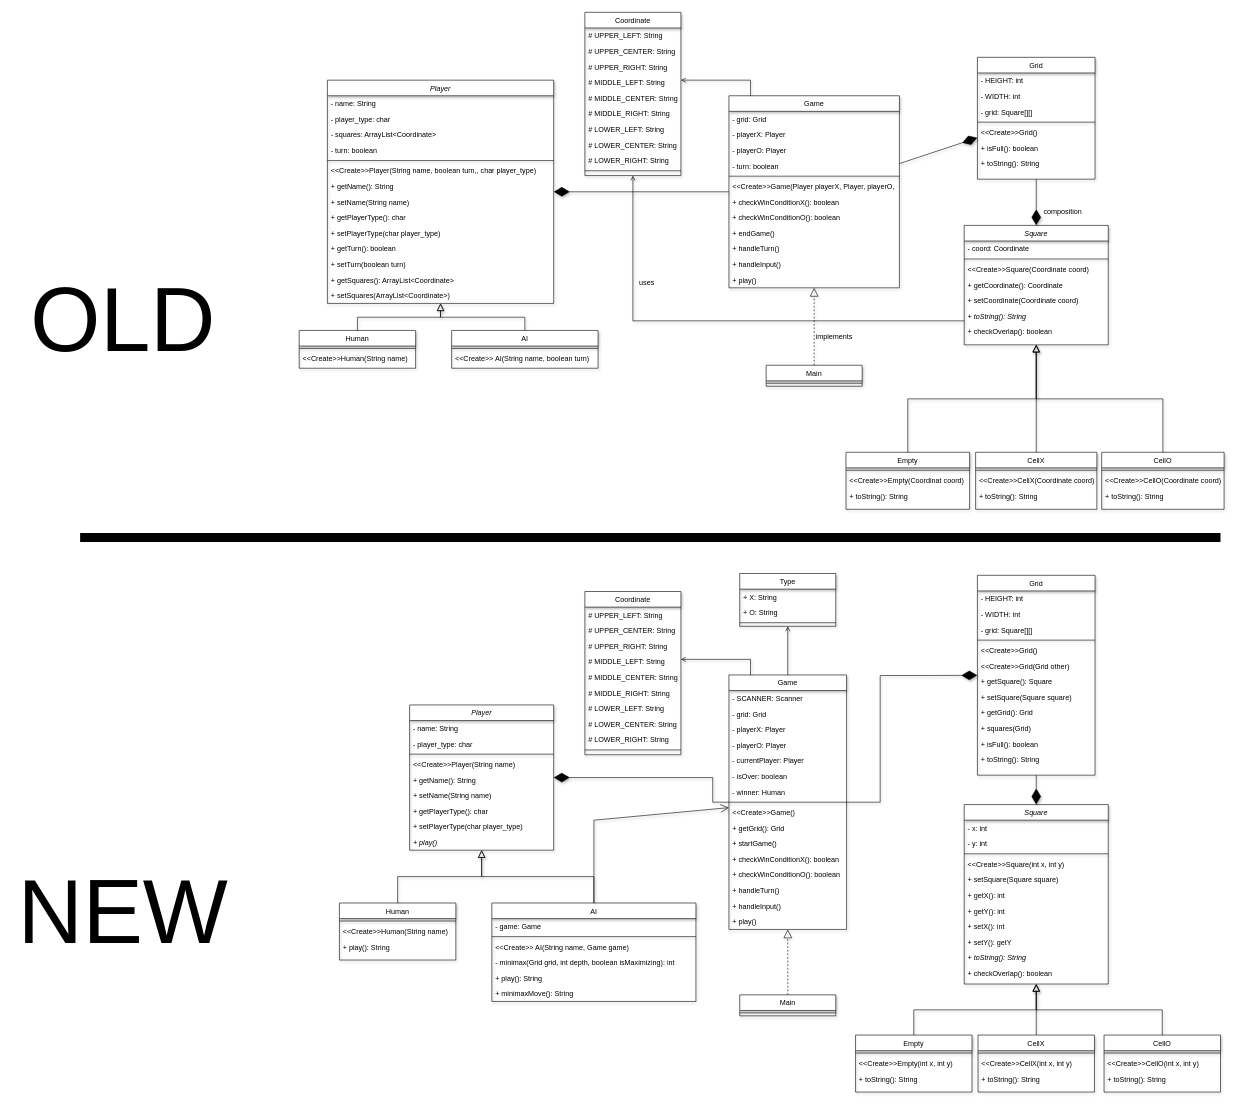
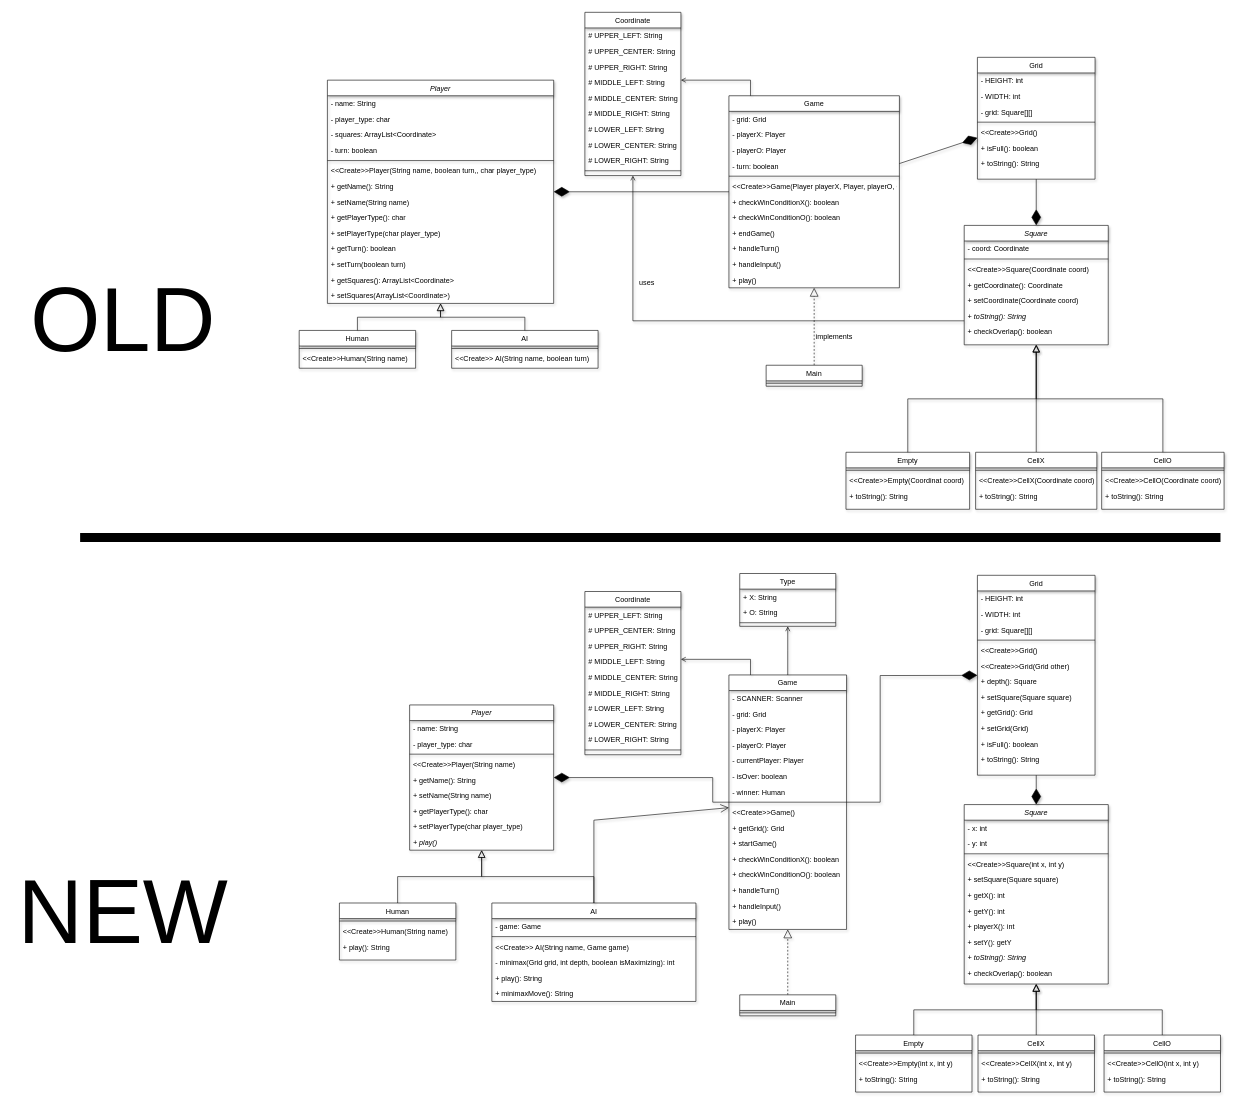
node "composition": removed
node "+ getSquare(): Square": label "+ getSquare(): Square" -> "+ depth(): Square"
node "+ squares(Grid)": label "+ squares(Grid)" -> "+ setGrid(Grid)"
node "+ setX(): int": label "+ setX(): int" -> "+ playerX(): int"
